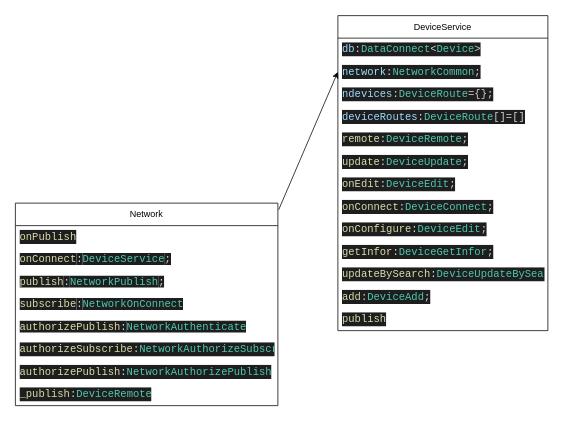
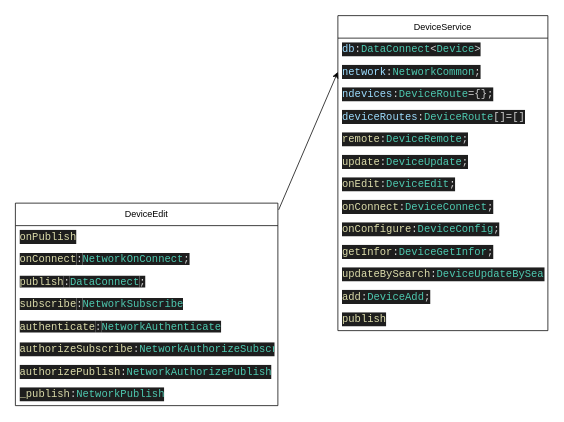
node "Network": label "Network" -> "DeviceEdit"
node "onConfigure:DeviceEdit;": label "onConfigure:DeviceEdit;" -> "onConfigure:DeviceConfig;"
node "onConnect:DeviceService;": label "onConnect:DeviceService;" -> "onConnect:NetworkOnConnect;"
node "publish:NetworkPublish;": label "publish:NetworkPublish;" -> "publish:DataConnect;"
node "subscribe:NetworkOnConnect": label "subscribe:NetworkOnConnect" -> "subscribe:NetworkSubscribe"
node "authorizePublish:NetworkAuthenticate": label "authorizePublish:NetworkAuthenticate" -> "authenticate:NetworkAuthenticate"
node "_publish:DeviceRemote": label "_publish:DeviceRemote" -> "_publish:NetworkPublish"
